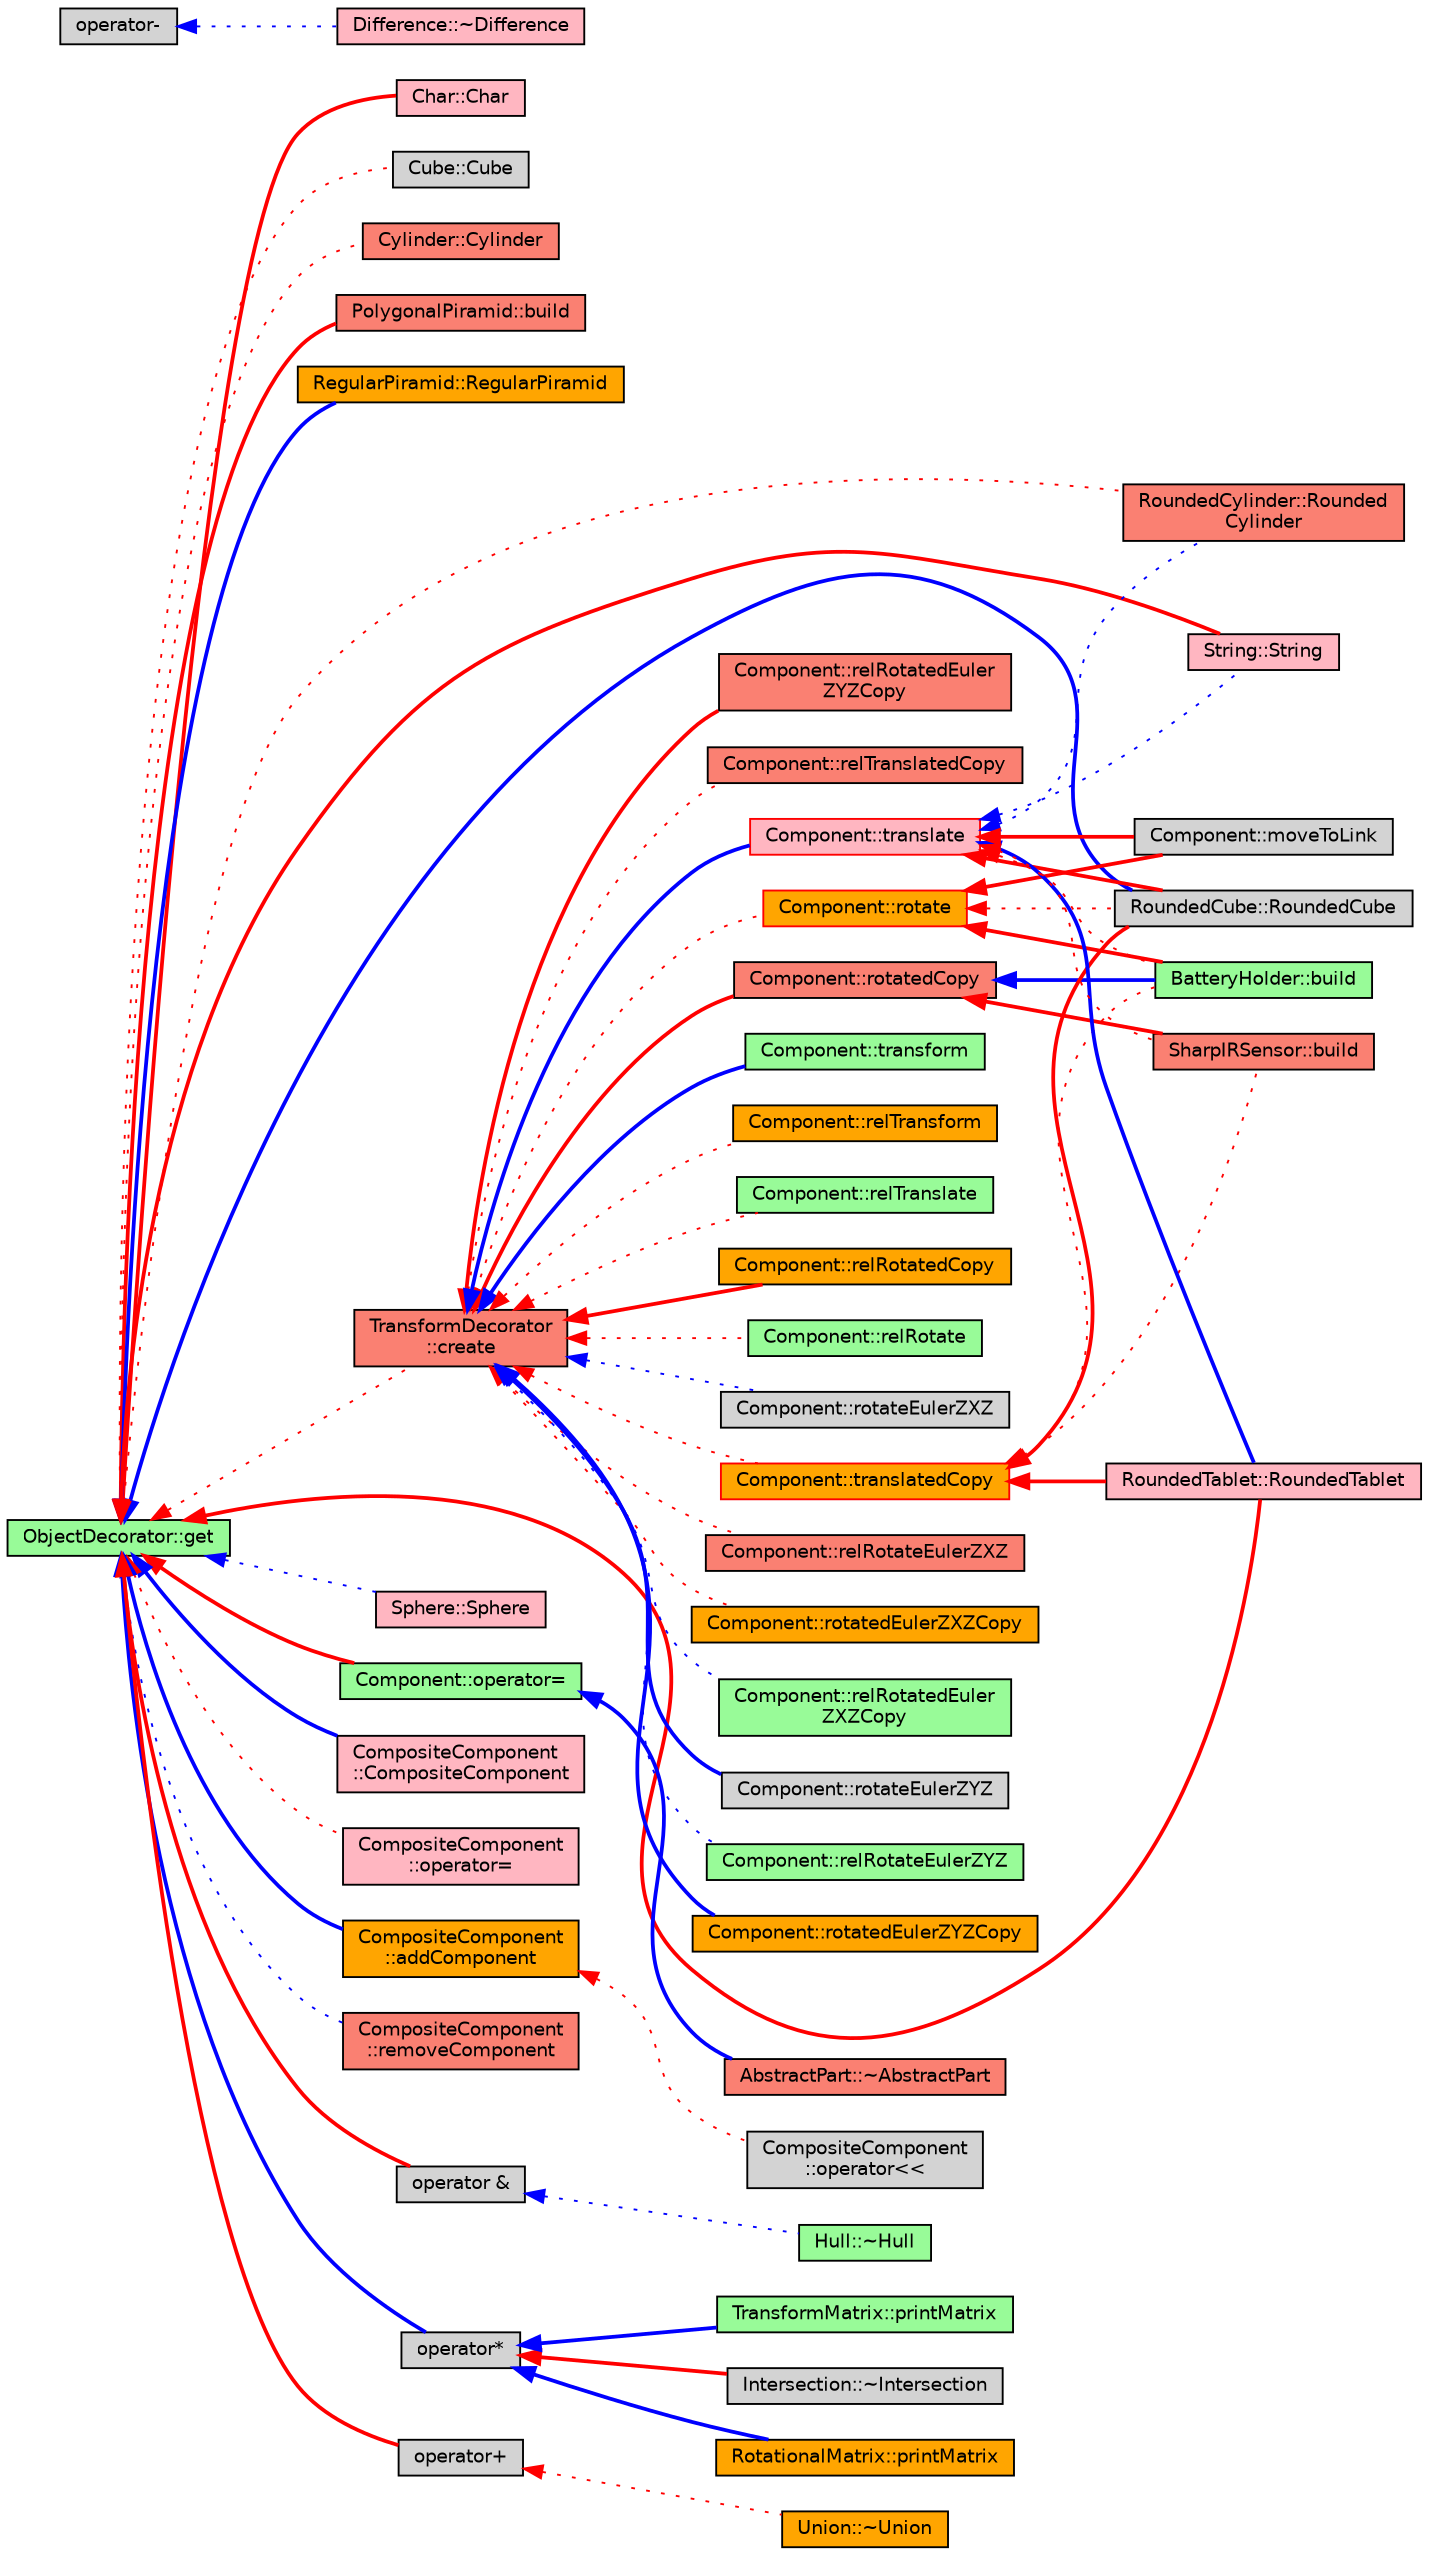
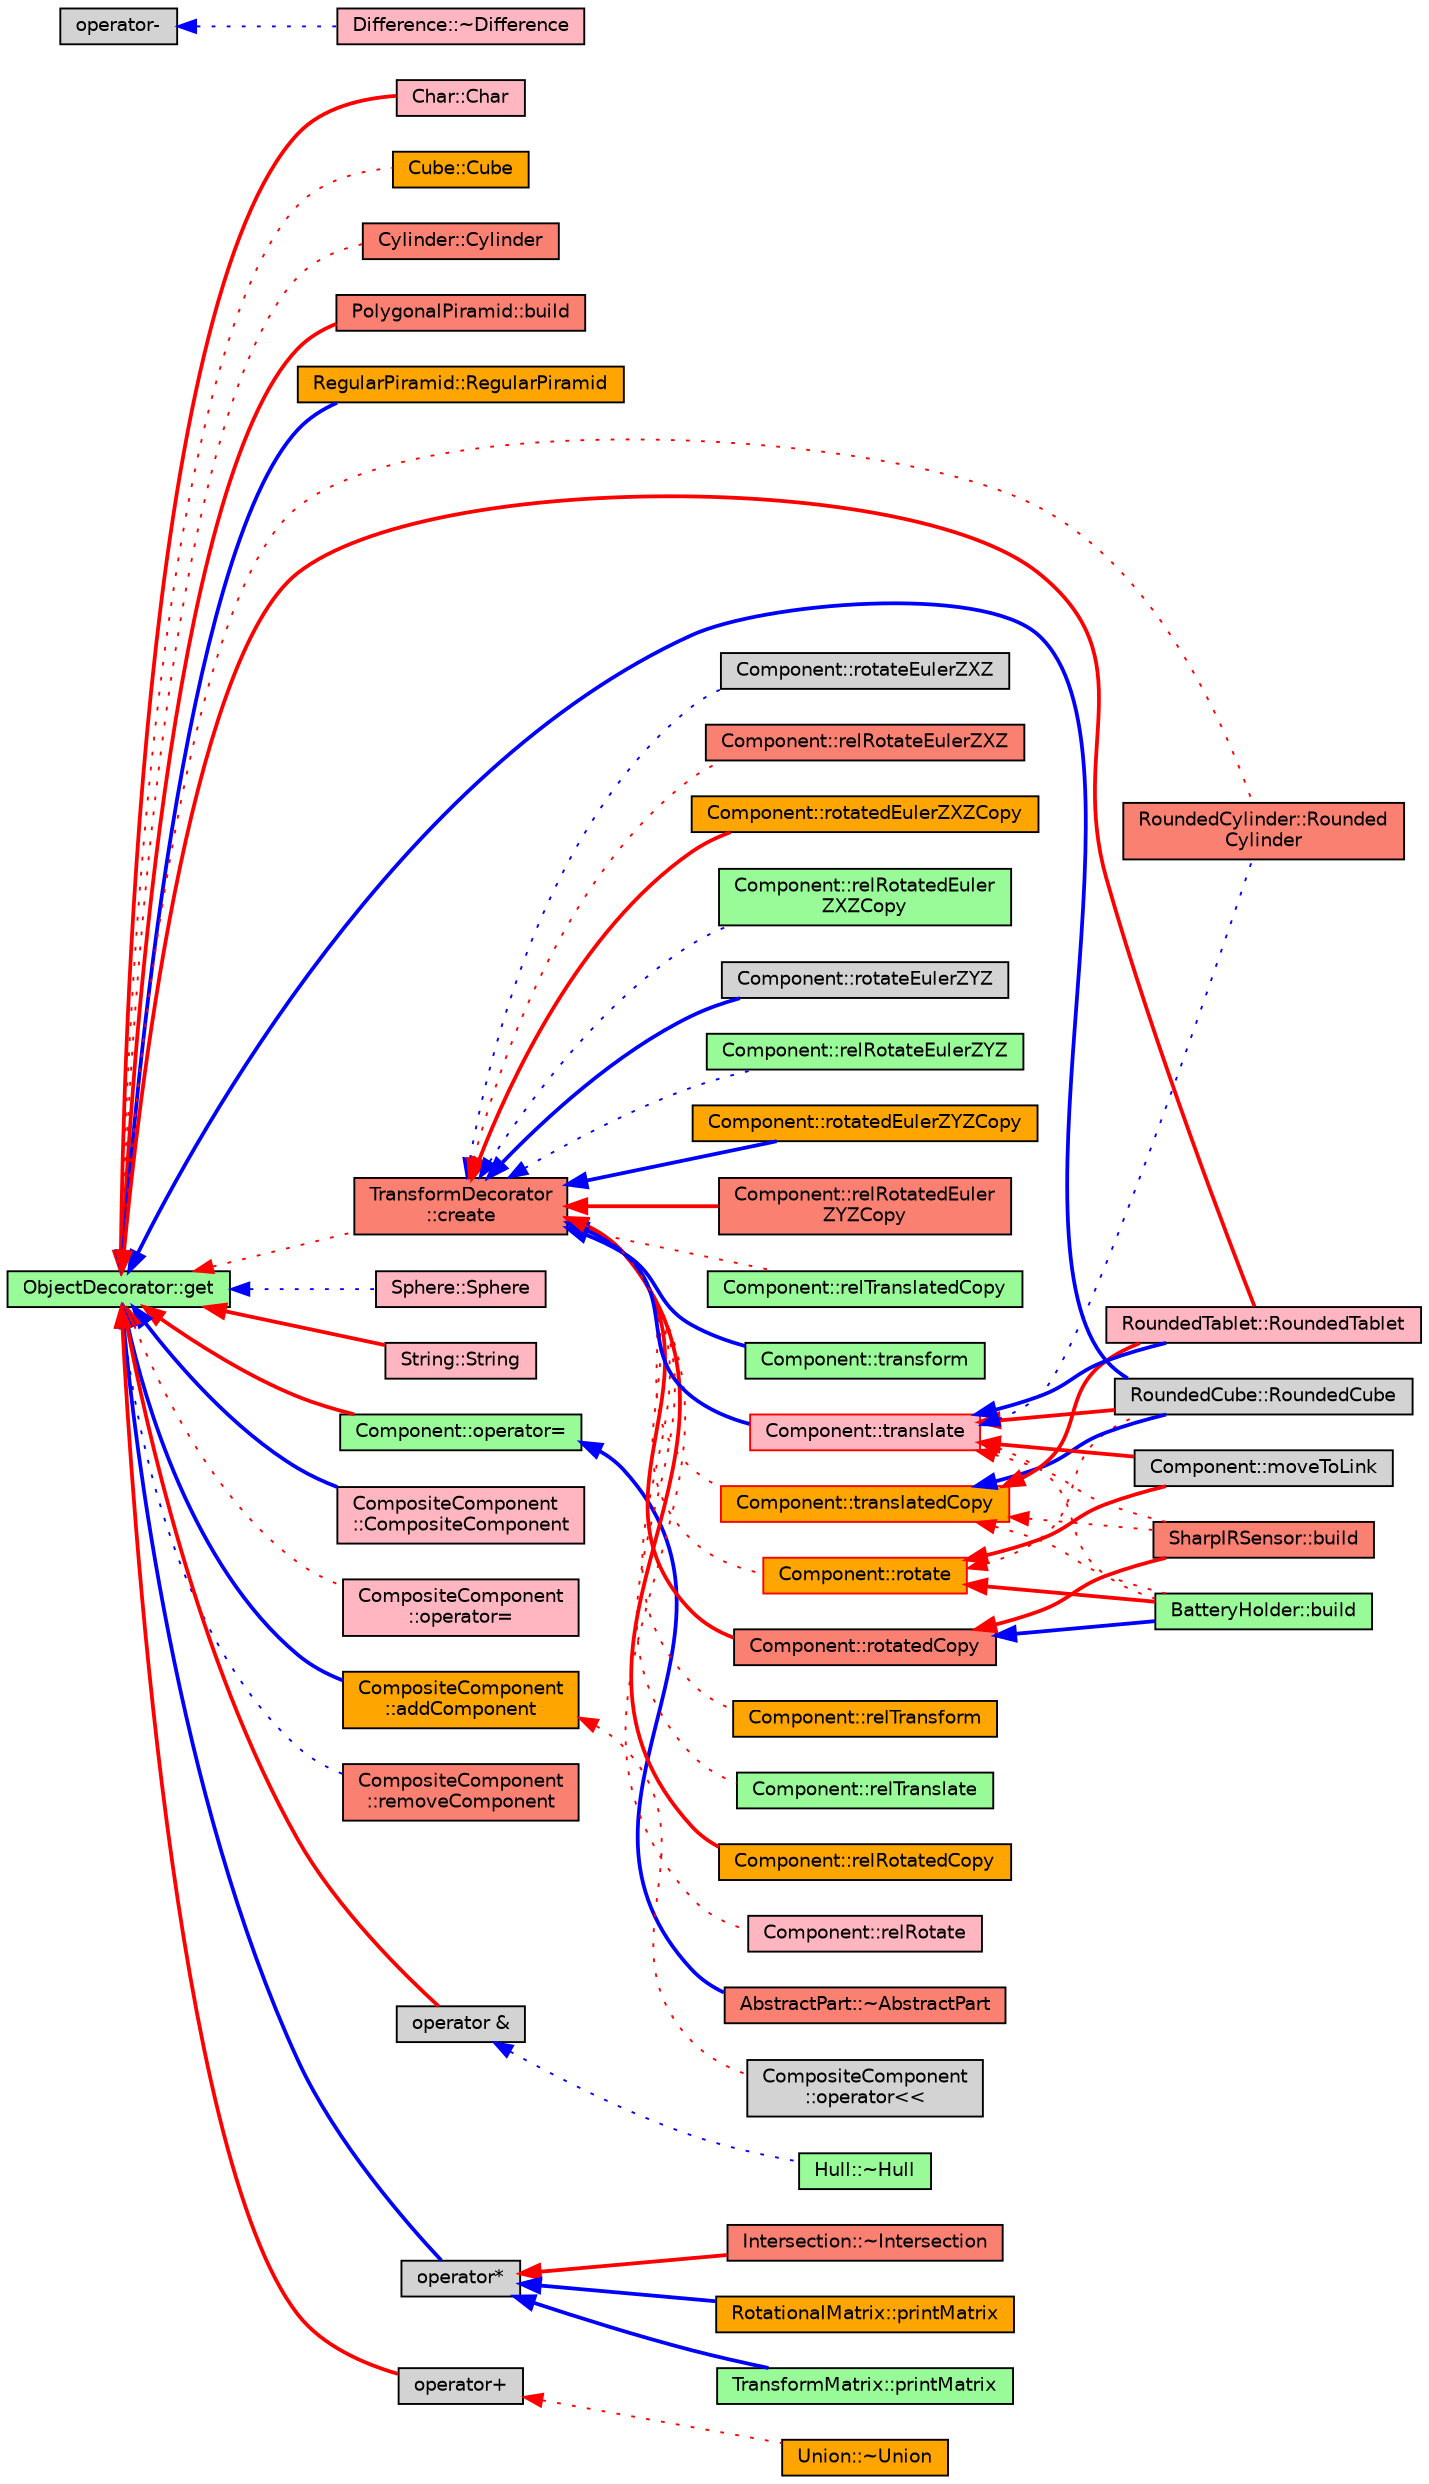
node "Cube::Cube": fillcolor lightgrey -> orange
edge "String::String" -> "Component::translate": removed
node "Component::relTranslatedCopy": fillcolor salmon -> palegreen
edge "RoundedCube::RoundedCube" -> "Component::translatedCopy": color red -> blue
node "Component::relRotate": fillcolor palegreen -> lightpink
edge "Component::rotatedEulerZXZCopy" -> "TransformDecorator ::create": style dotted -> bold
node "Intersection::~Intersection": fillcolor lightgrey -> salmon
